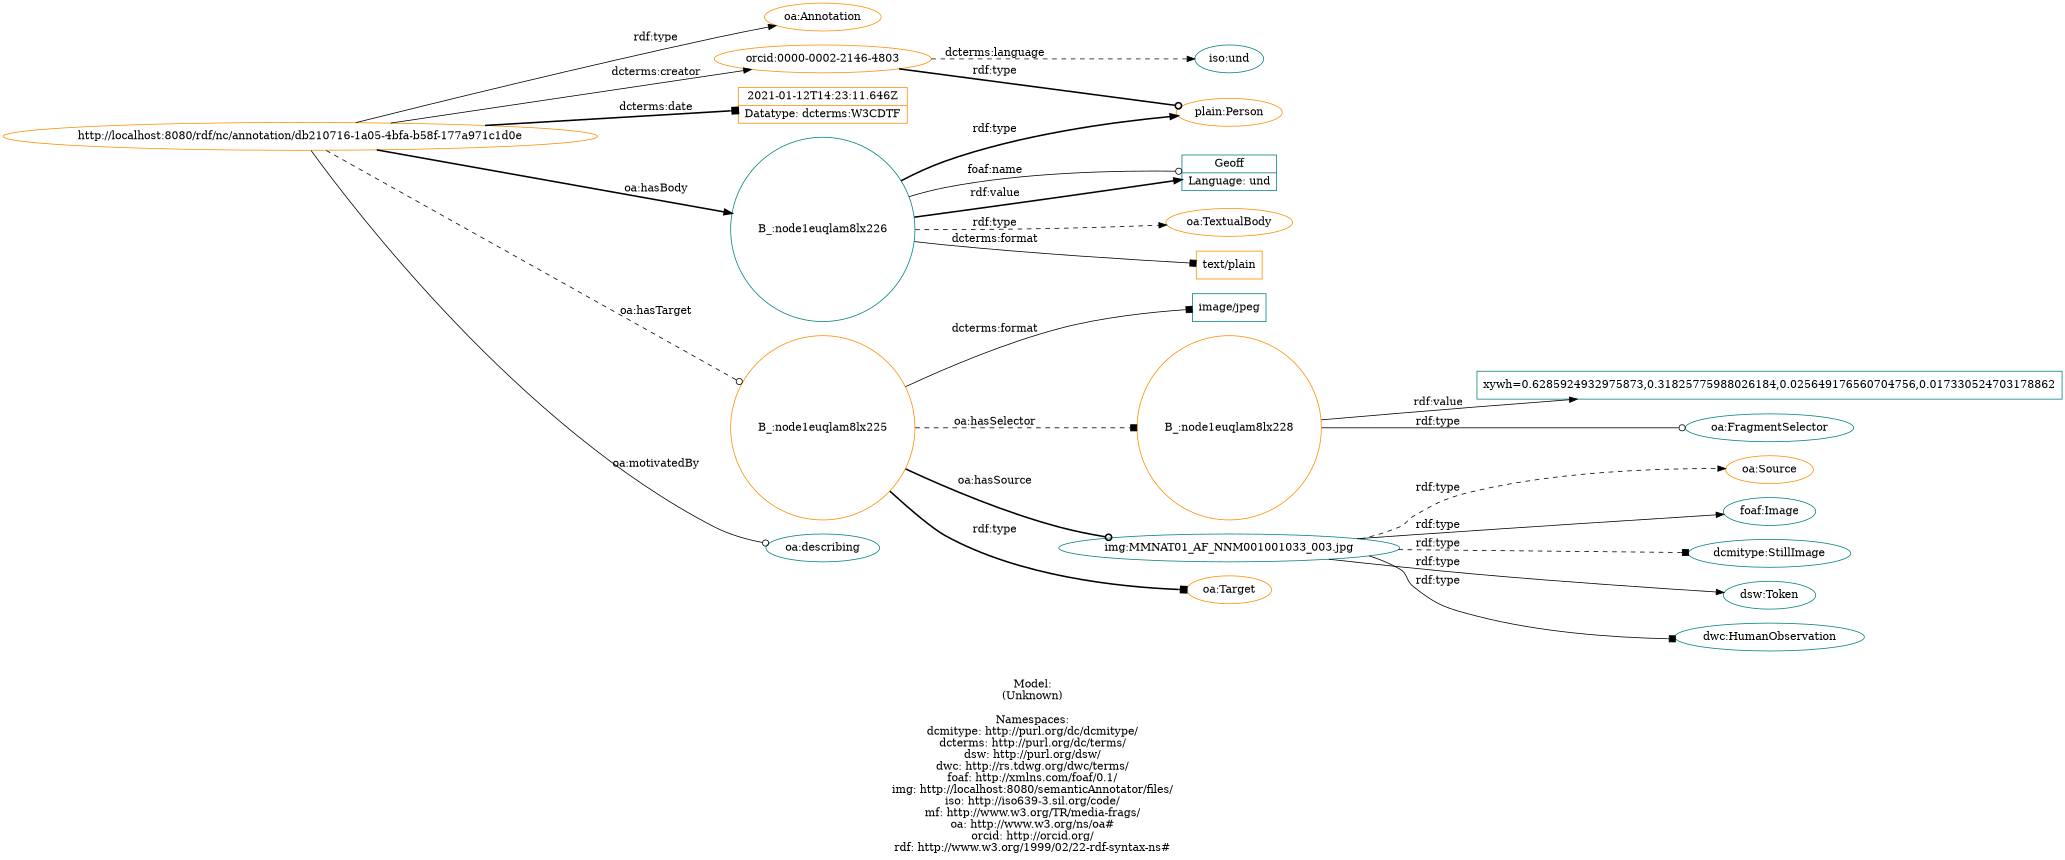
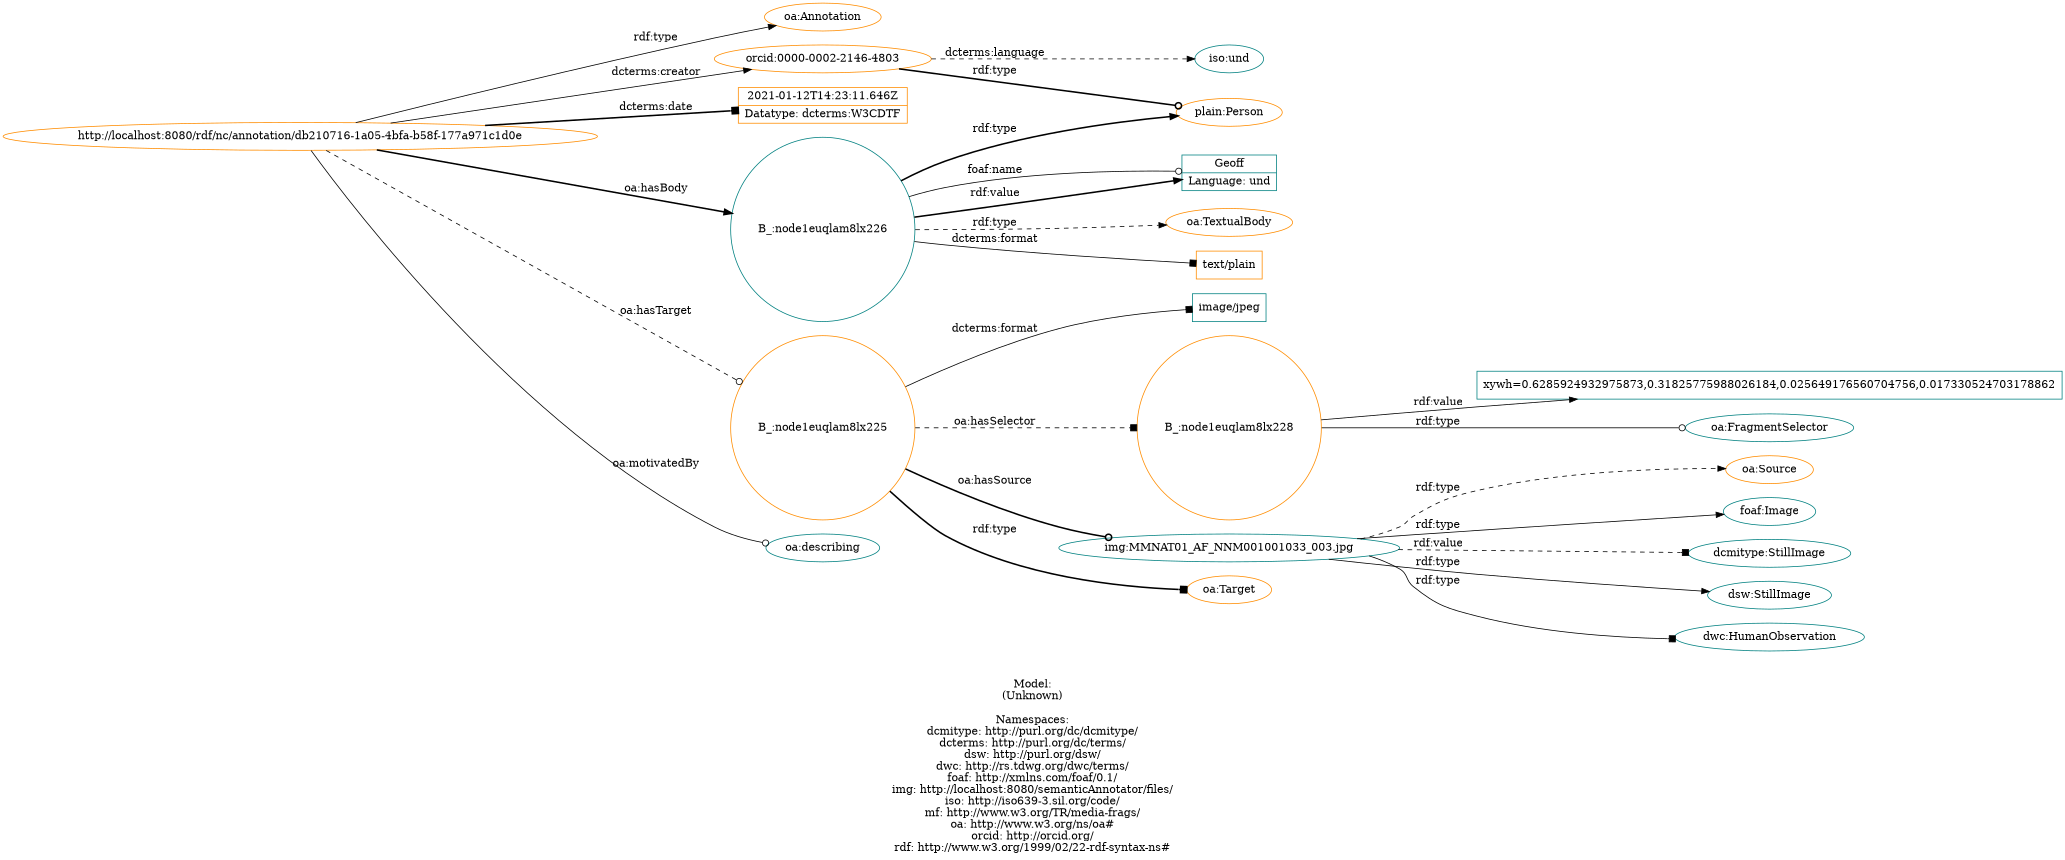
edge "img:MMNAT01_AF_NNM001001033_003.jpg" -> "dcmitype:StillImage": label "rdf:type" -> "rdf:value"
node "dsw:Token": label "dsw:Token" -> "dsw:StillImage"
